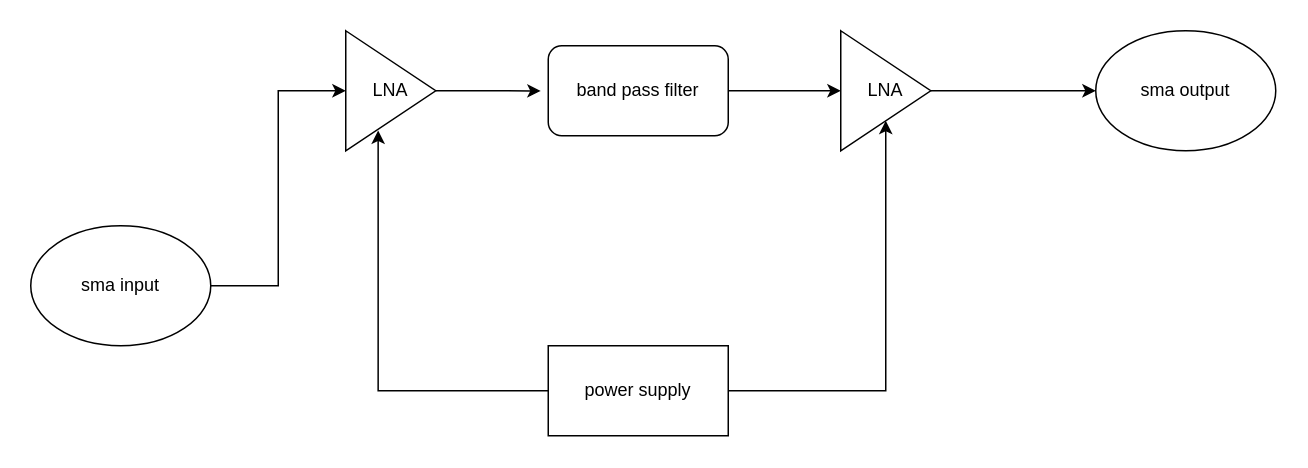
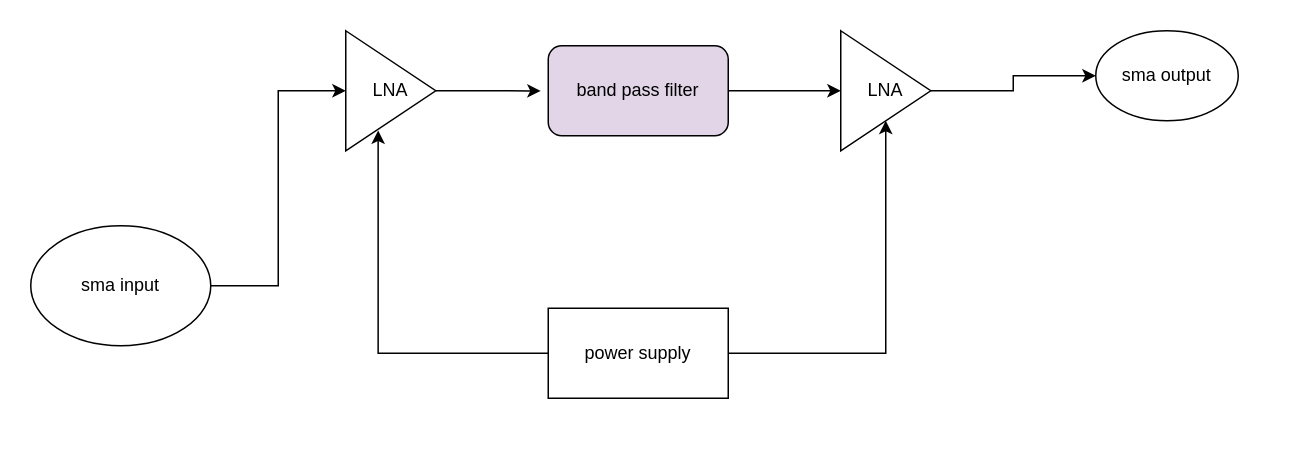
node "band pass filter": fillcolor #ffffff -> #e1d5e7
node "sma output": size 180x120 -> 143x90
node "power supply": moved (638, 391) -> (638, 353)
